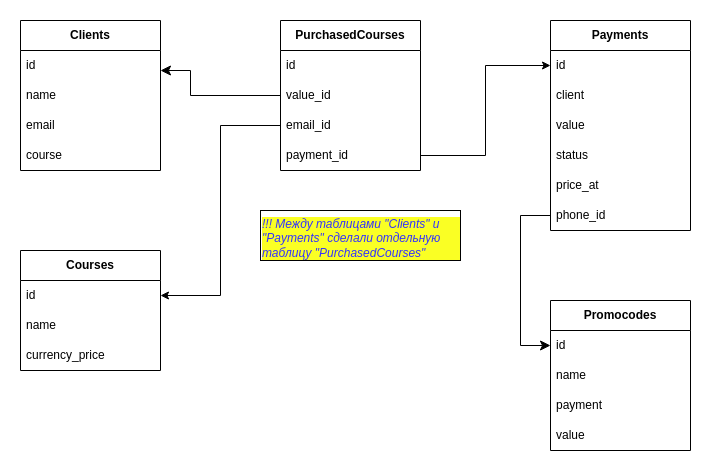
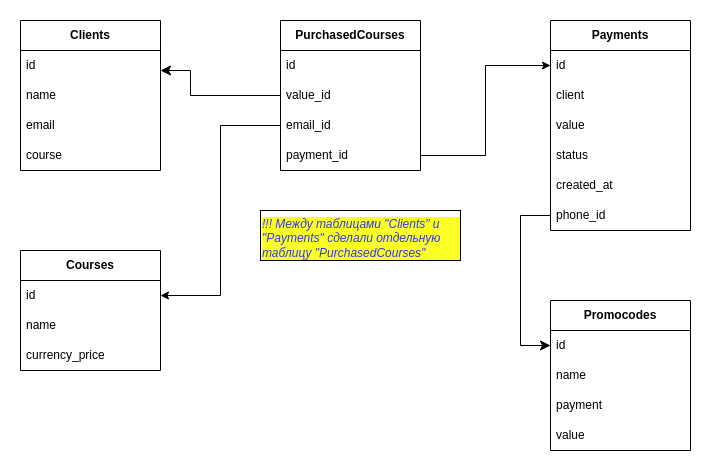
node "price_at": label "price_at" -> "created_at"
